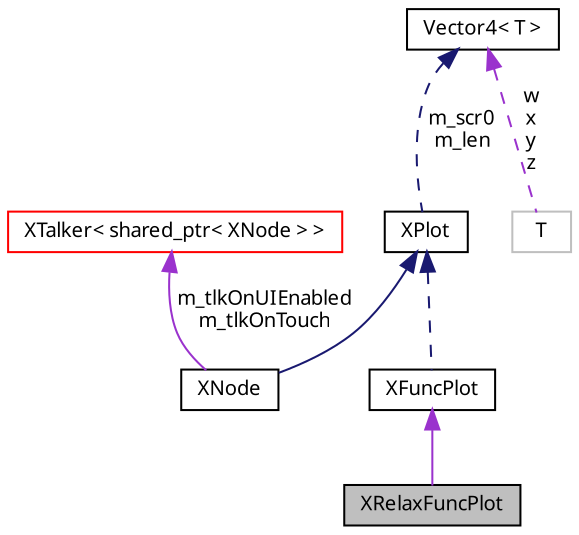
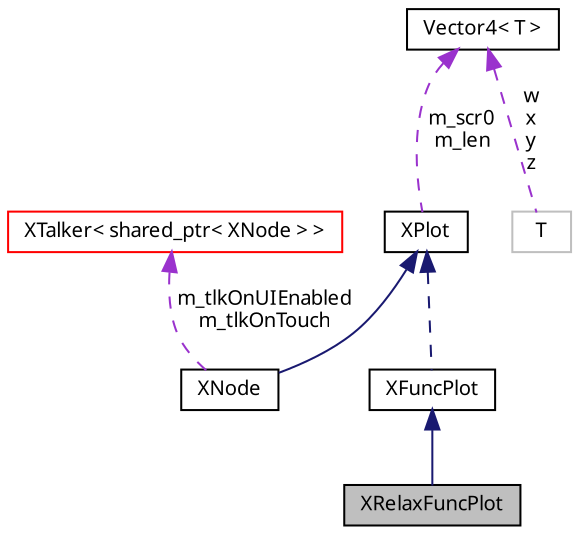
edge "XPlot" -> "Vector4< T >": color midnightblue -> darkorchid3
edge "XNode" -> "XTalker< shared_ptr< XNode > >": style solid -> dashed
edge "XRelaxFuncPlot" -> "XFuncPlot": color darkorchid3 -> midnightblue
